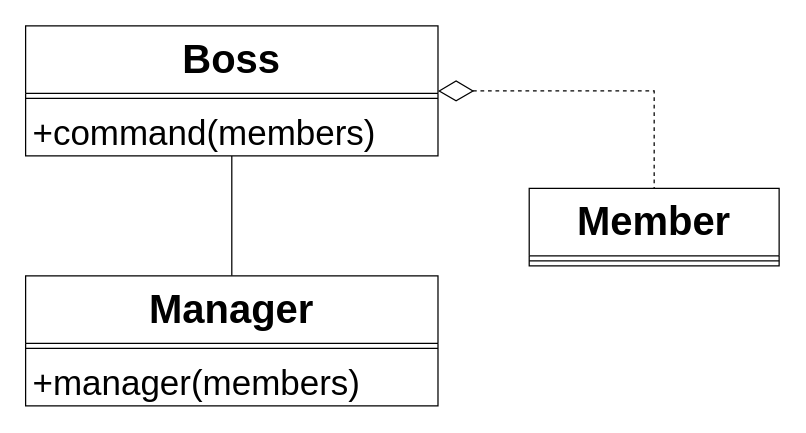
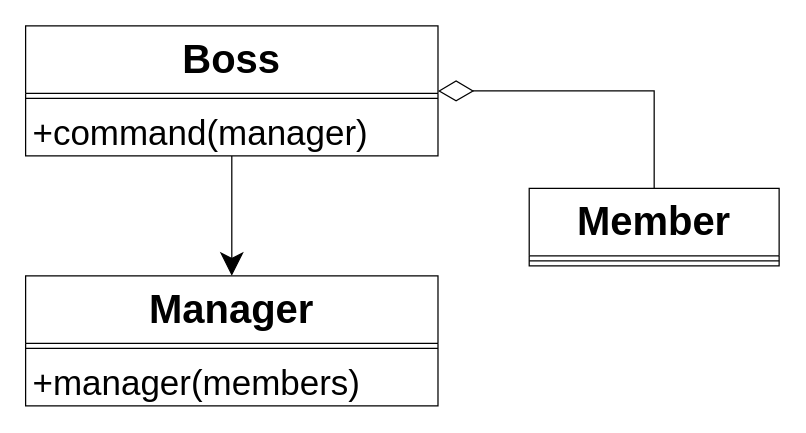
edge "Member" -> "Boss": style dashed -> solid
node "+command(members)": label "+command(members)" -> "+command(manager)"
edge "Boss" -- "Manager": arrowhead none -> classic
